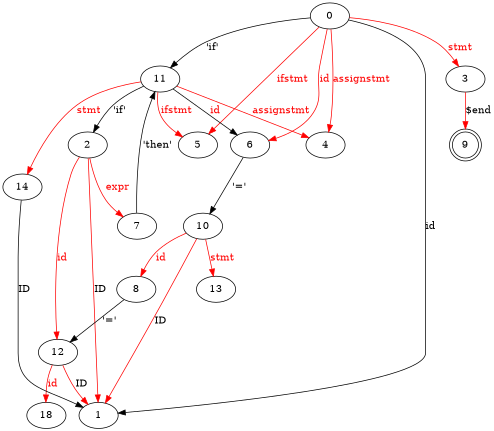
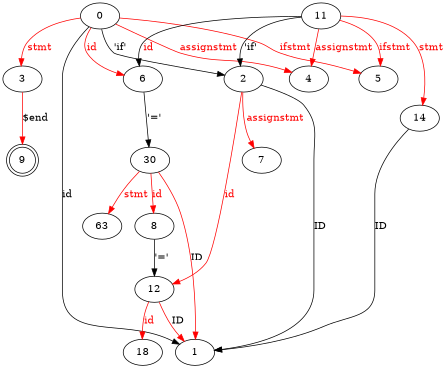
edge "0" -> "11": now "0" -> "2"
edge "7" -> "11": removed, label "'then'"
edge "2" -> "7": label "expr" -> "assignstmt"
node "10": label "10" -> "30"
edge "2" -> "1": color red -> black
node "13": label "13" -> "63"
